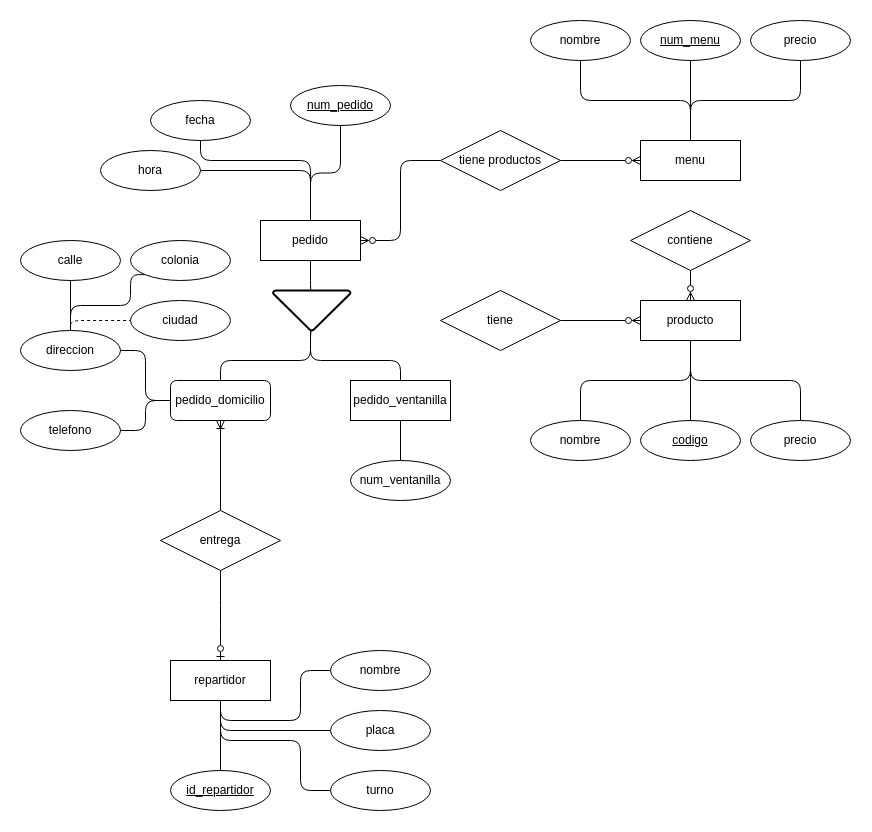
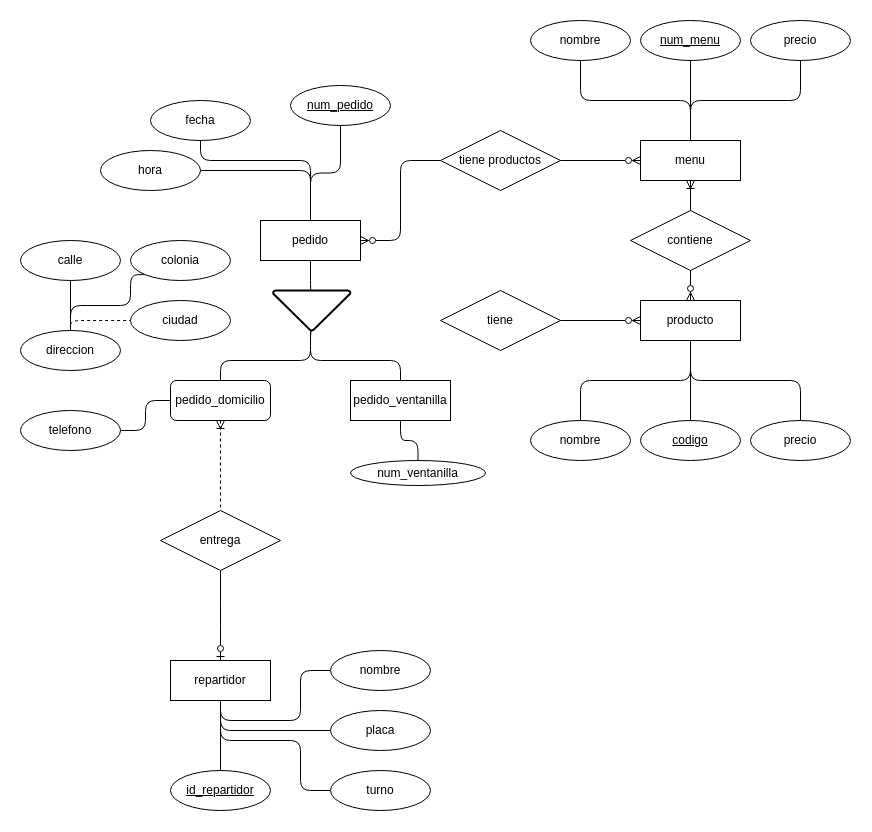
edge "contiene" -> "menu": added
edge "direccion" -- "pedido_domicilio": removed
edge "entrega" -> "pedido_domicilio": style solid -> dashed
node "num_ventanilla": size 100x40 -> 135x25
